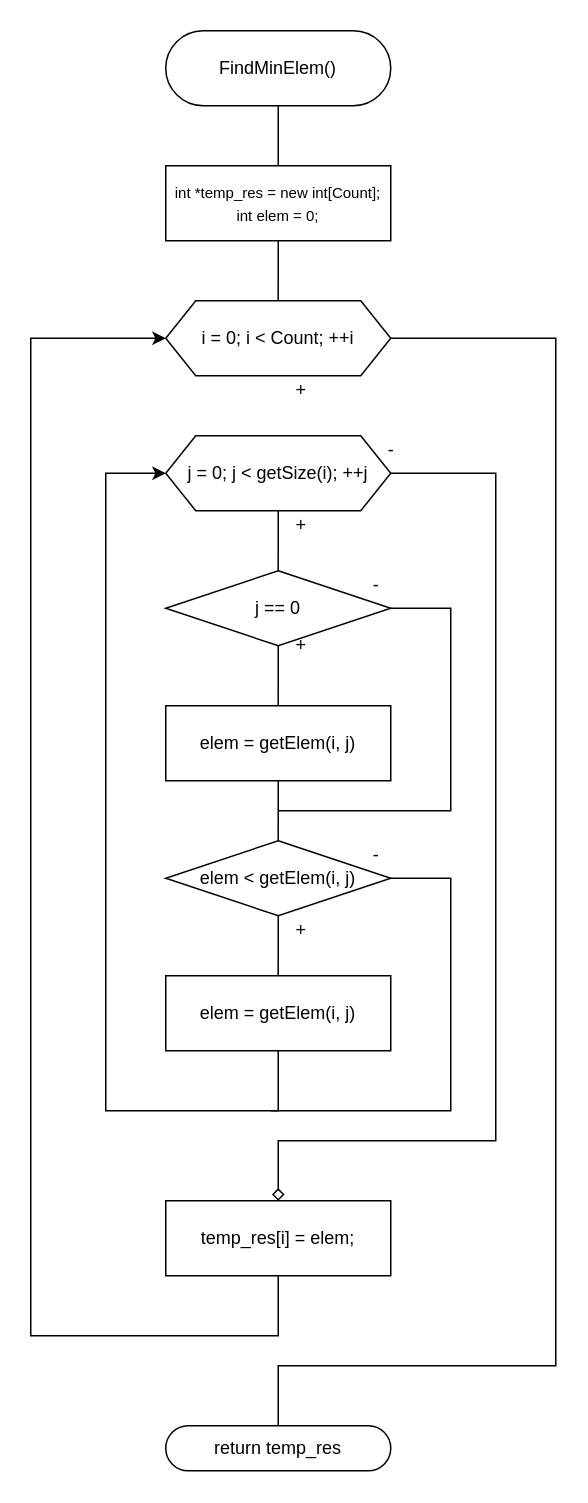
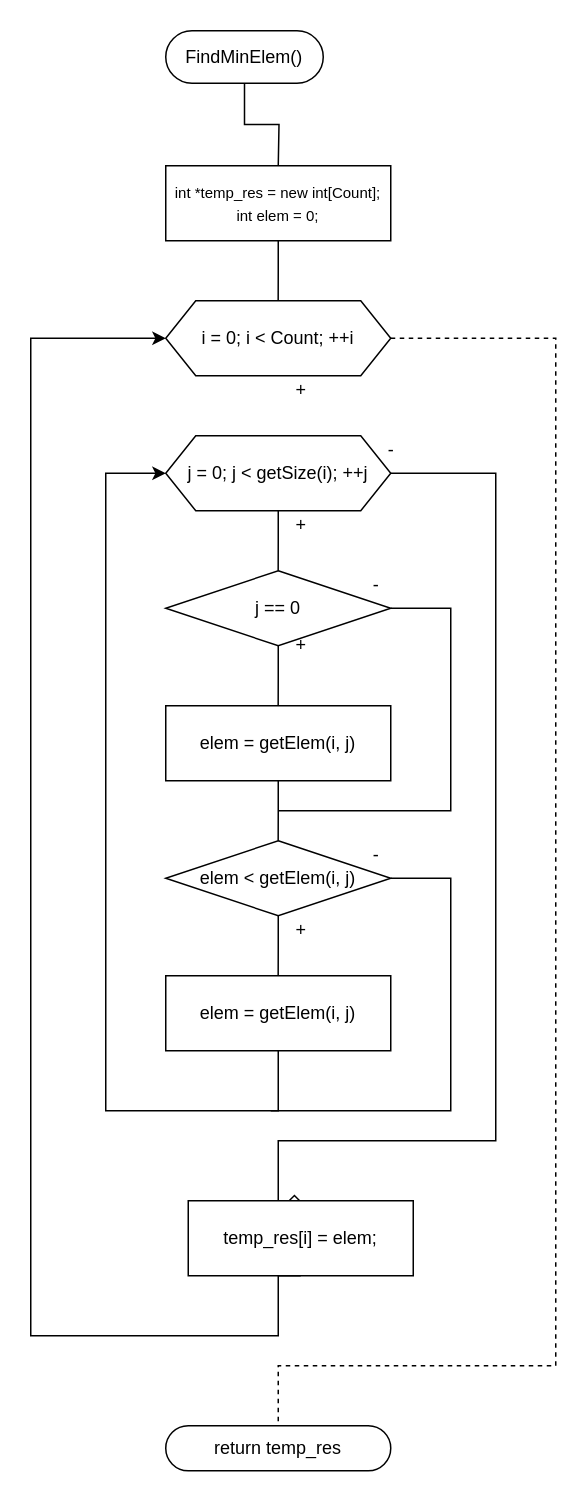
node "FindMinElem()": size 225x75 -> 158x53
edge "i = 0; i < Count; ++i" -- "return temp_res": style solid -> dashed
node "temp_res[i] = elem;": moved (278, 1238) -> (301, 1238)
